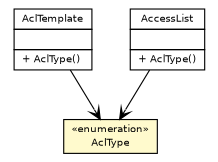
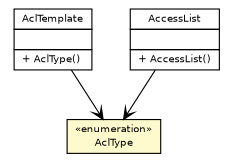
node "AccessList": text "+ AclType()" -> "+ AccessList()"
